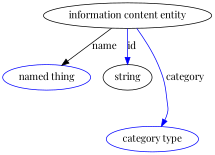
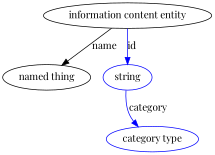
edge "information content entity" -> "category type": now "string" -> "category type"
node "named thing": color blue -> black
node "string": color black -> blue
